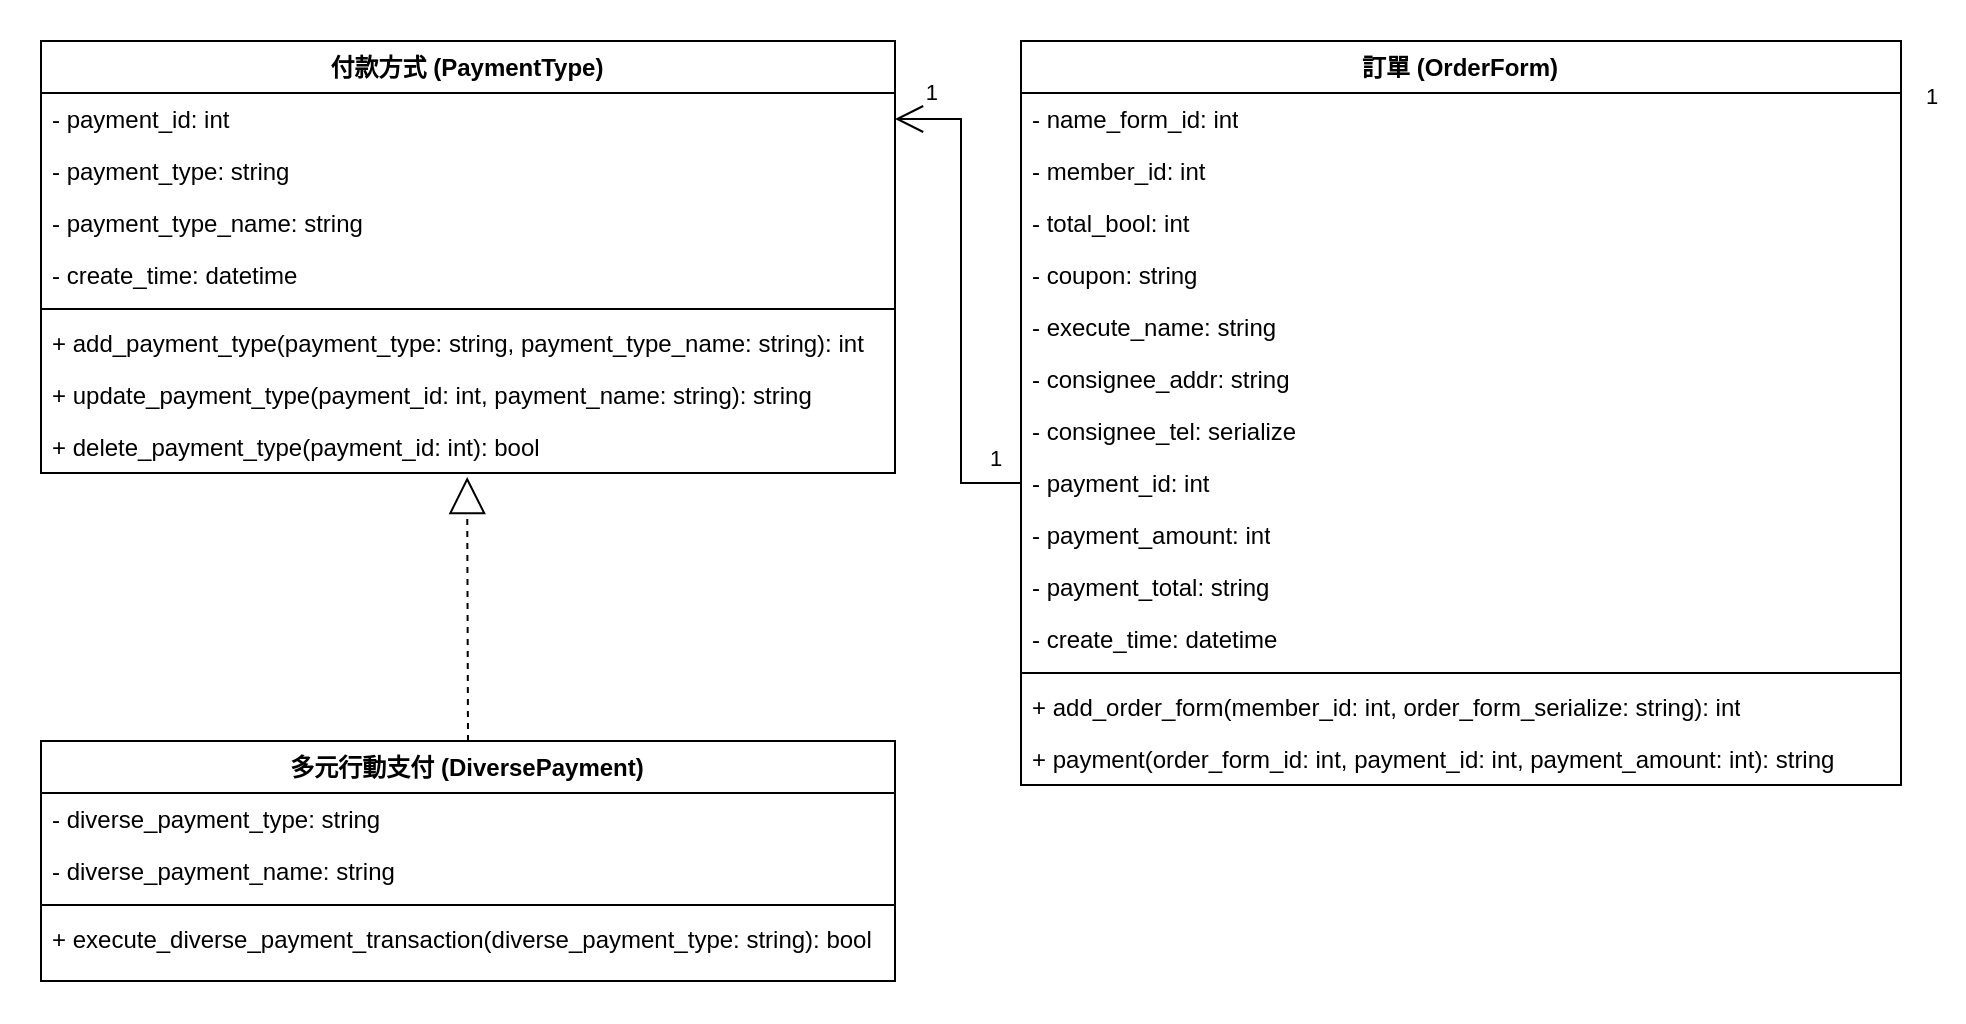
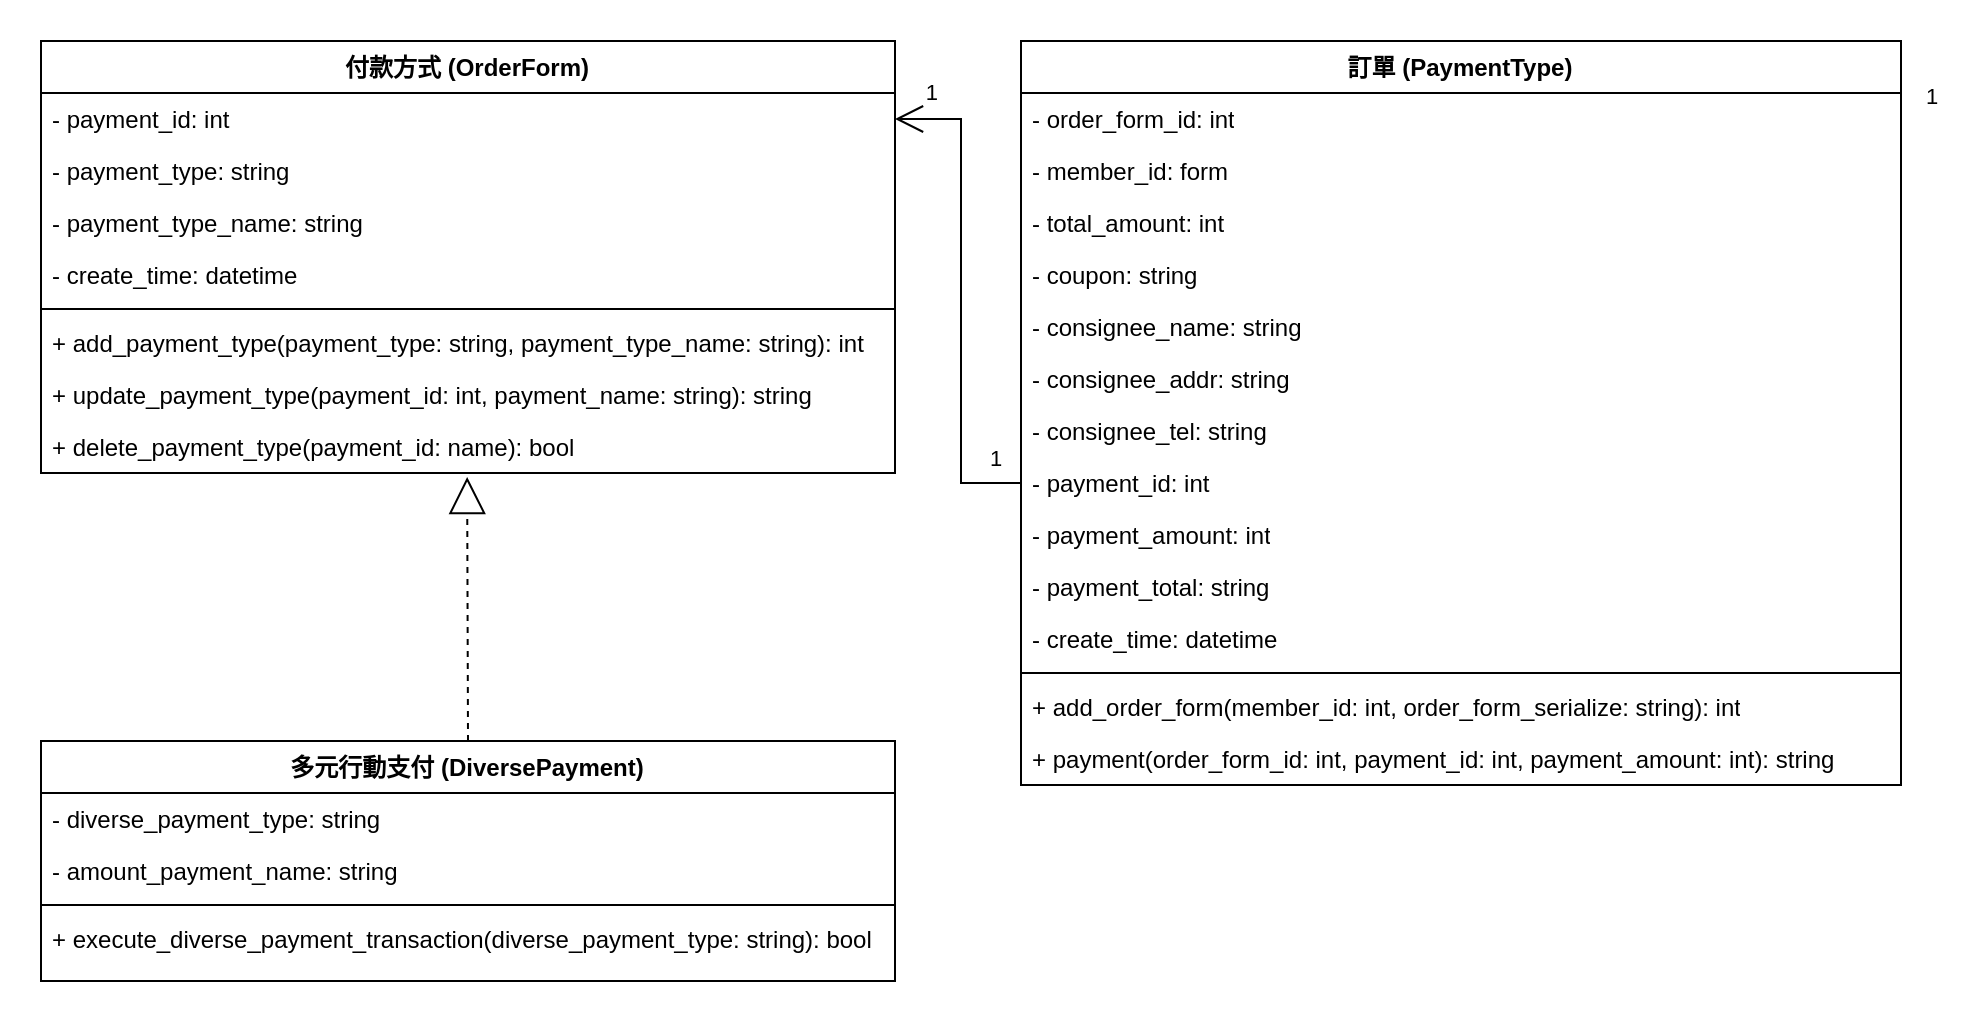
node "付款方式 (PaymentType)": label "付款方式 (PaymentType)" -> "付款方式 (OrderForm)"
node "訂單 (OrderForm)": label "訂單 (OrderForm)" -> "訂單 (PaymentType)"
node "- name_form_id: int": label "- name_form_id: int" -> "- order_form_id: int"
node "- member_id: int": label "- member_id: int" -> "- member_id: form"
node "- total_bool: int": label "- total_bool: int" -> "- total_amount: int"
node "- execute_name: string": label "- execute_name: string" -> "- consignee_name: string"
node "- consignee_tel: serialize": label "- consignee_tel: serialize" -> "- consignee_tel: string"
node "+ delete_payment_type(payment_id: int): bool": label "+ delete_payment_type(payment_id: int): bool" -> "+ delete_payment_type(payment_id: name): bool"
node "- diverse_payment_name: string": label "- diverse_payment_name: string" -> "- amount_payment_name: string"
